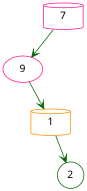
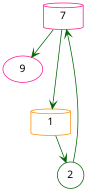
edge "9" -> "1": now "7" -> "1"
edge "2" -> "7": added
